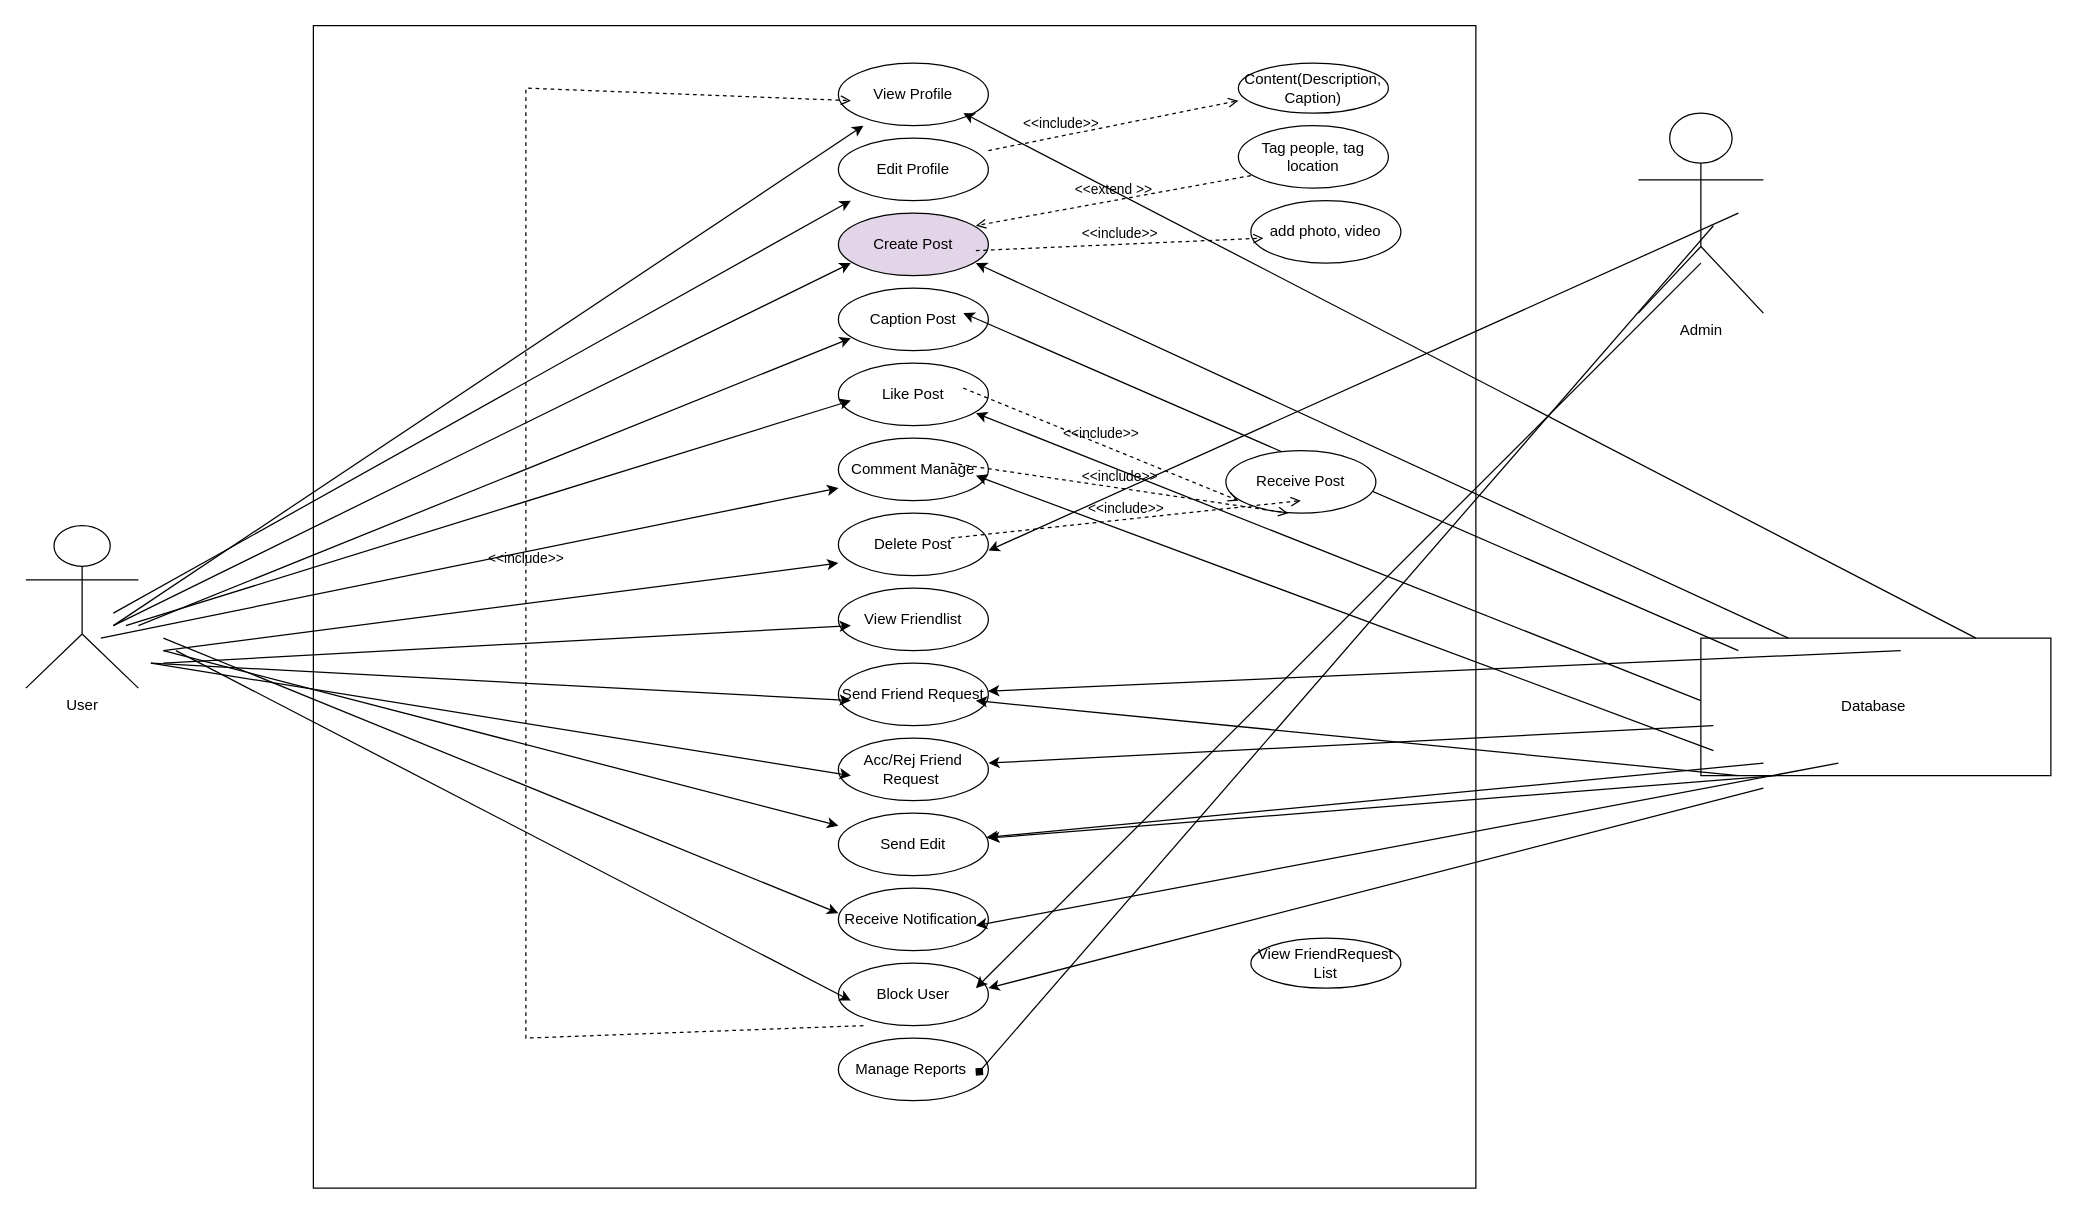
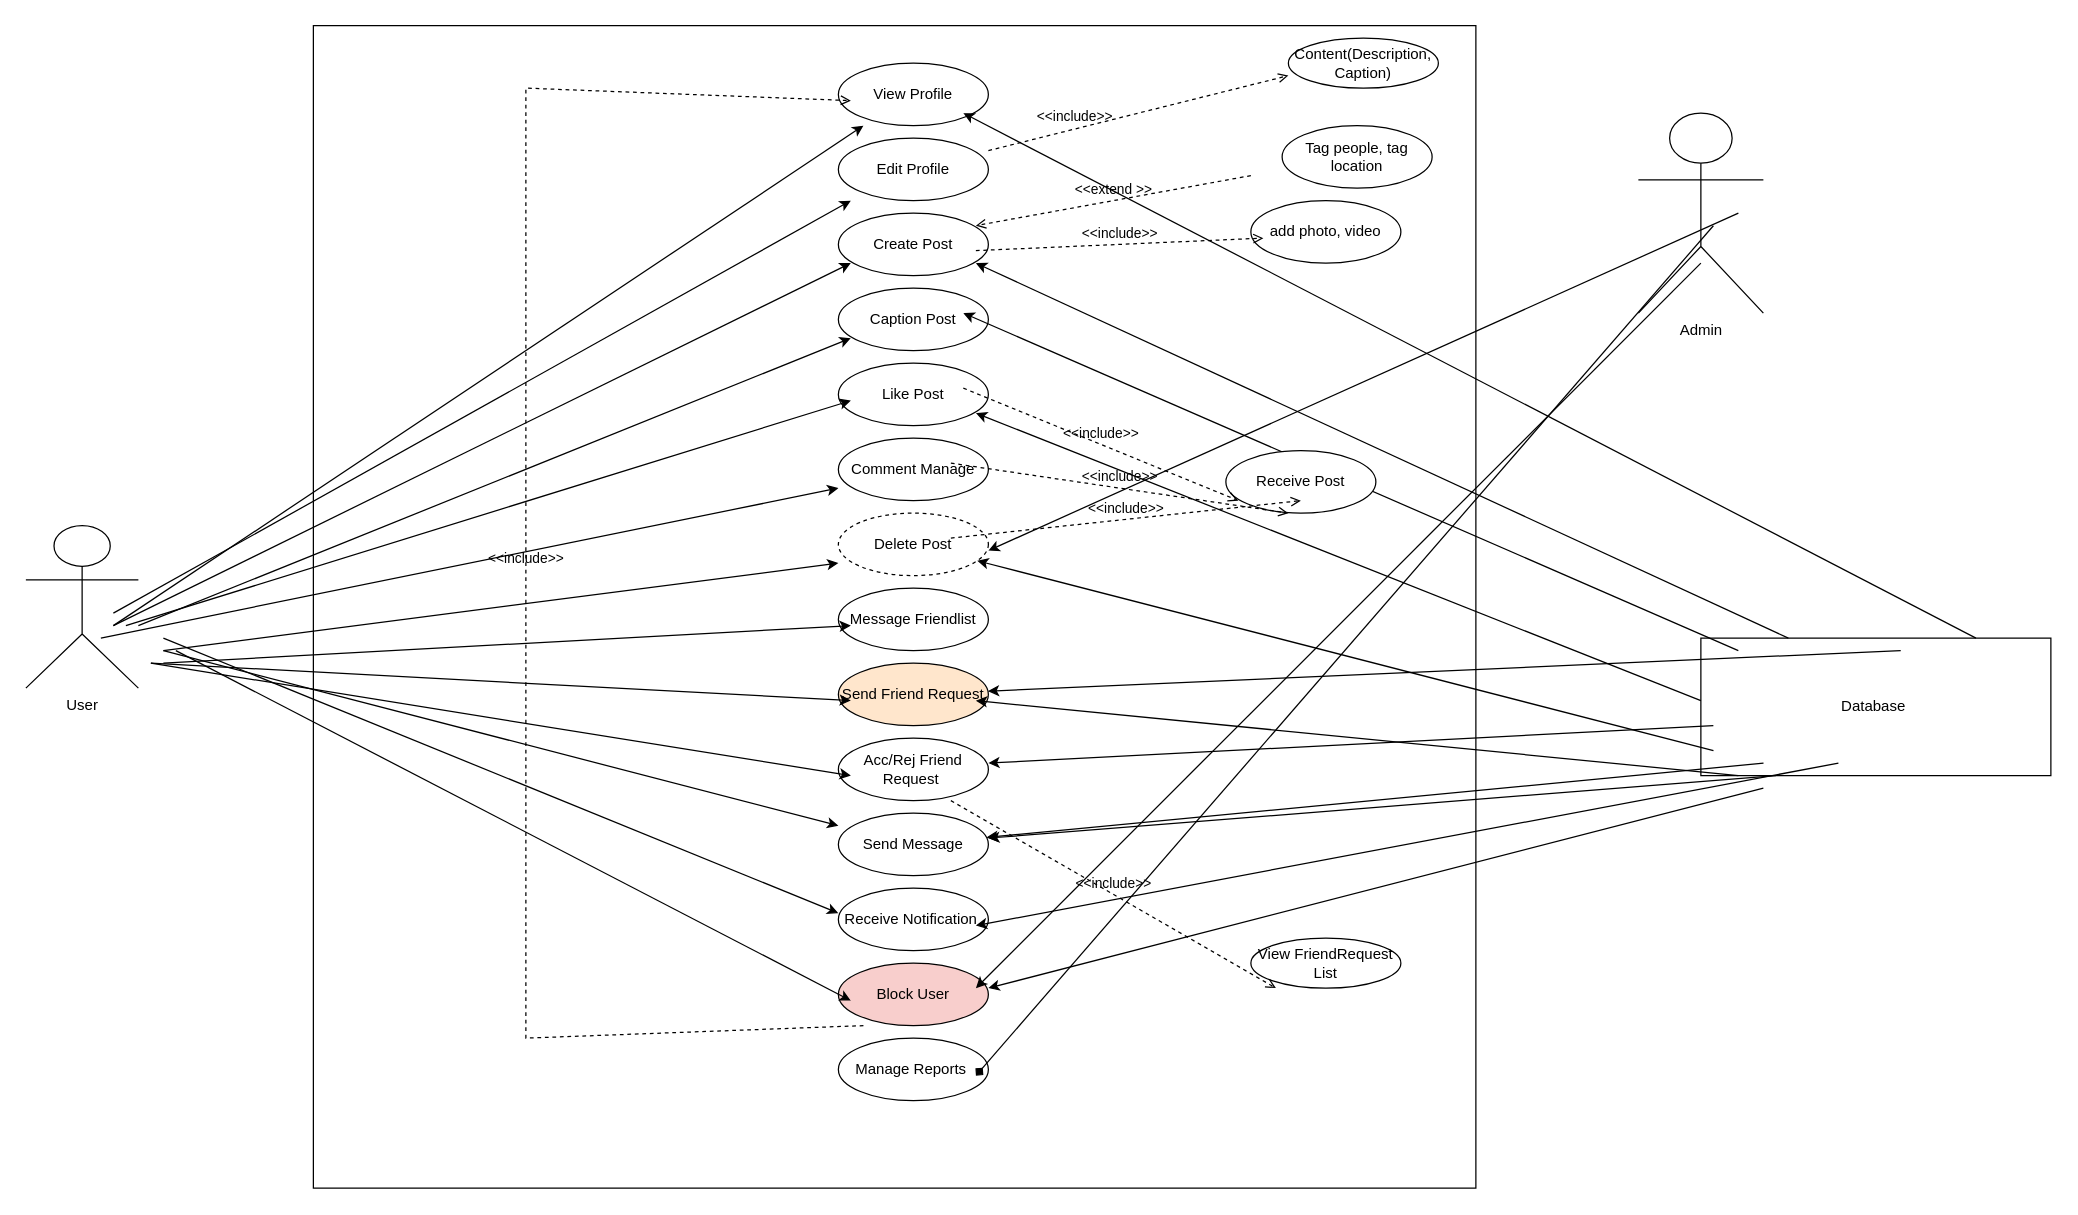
node "Content(Description, Caption)": moved (1313, 88) -> (1363, 63)
node "Tag people, tag location": moved (1313, 157) -> (1357, 157)
node "Create Post": fillcolor #e1d5e7 -> #ffffff
node "Delete Post": style solid -> dashed
node "View Friendlist": label "View Friendlist" -> "Message Friendlist"
edge "Database" -> "Comment Manage": now "Database" -> "Delete Post"
node "Send Friend Request": fillcolor #ffffff -> #ffe6cc
node "Send Edit": label "Send Edit" -> "Send Message"
edge "Send Friend Request" -> "View FriendRequest List": added, label "<<include>>"
node "Block User": fillcolor #ffffff -> #f8cecc
